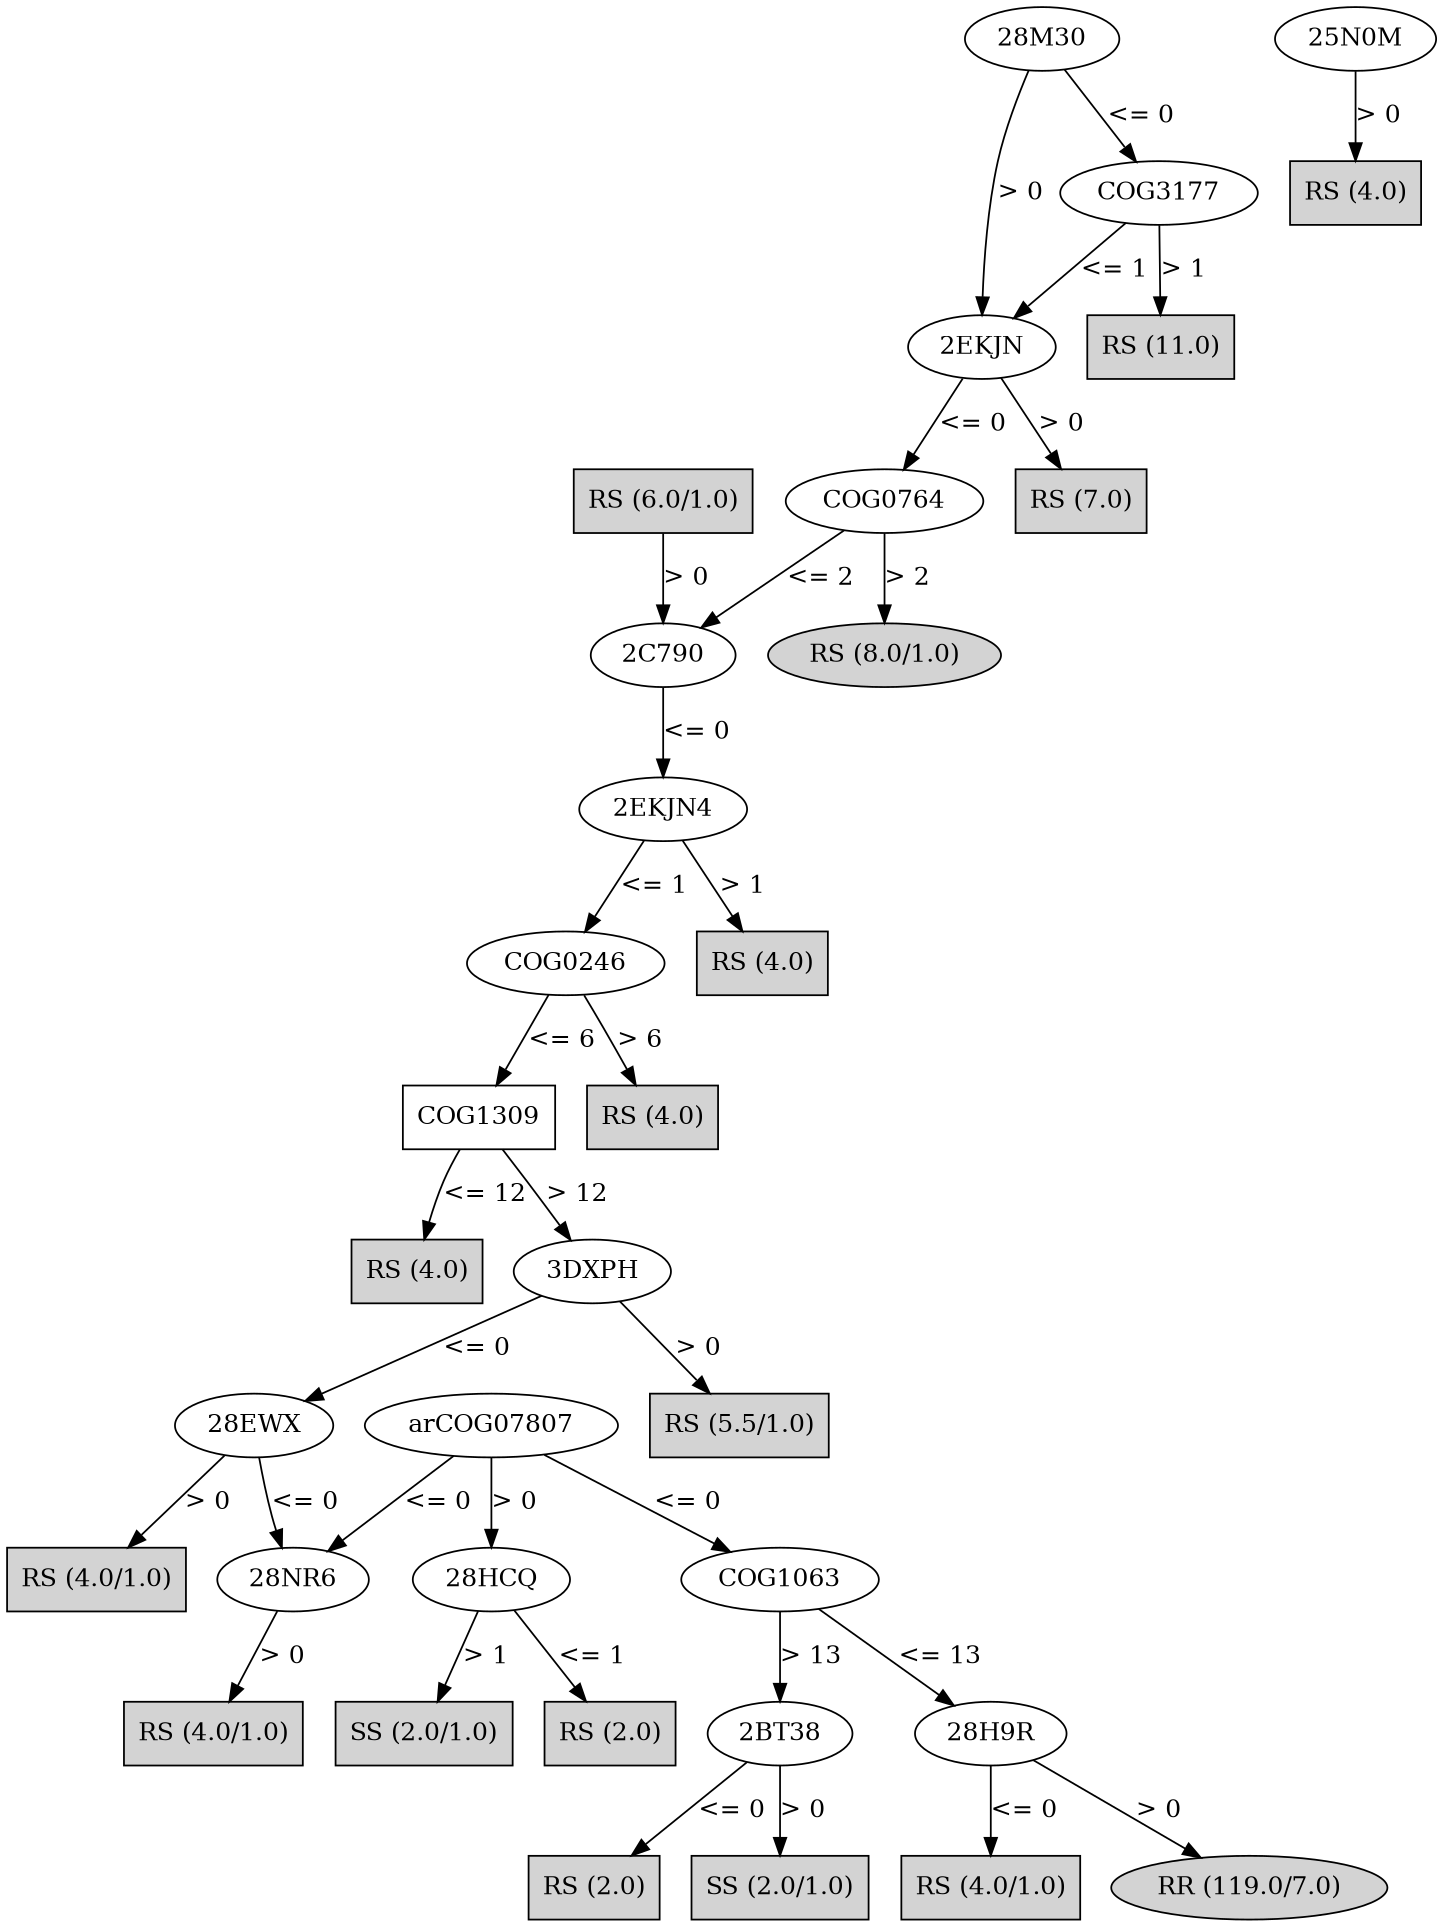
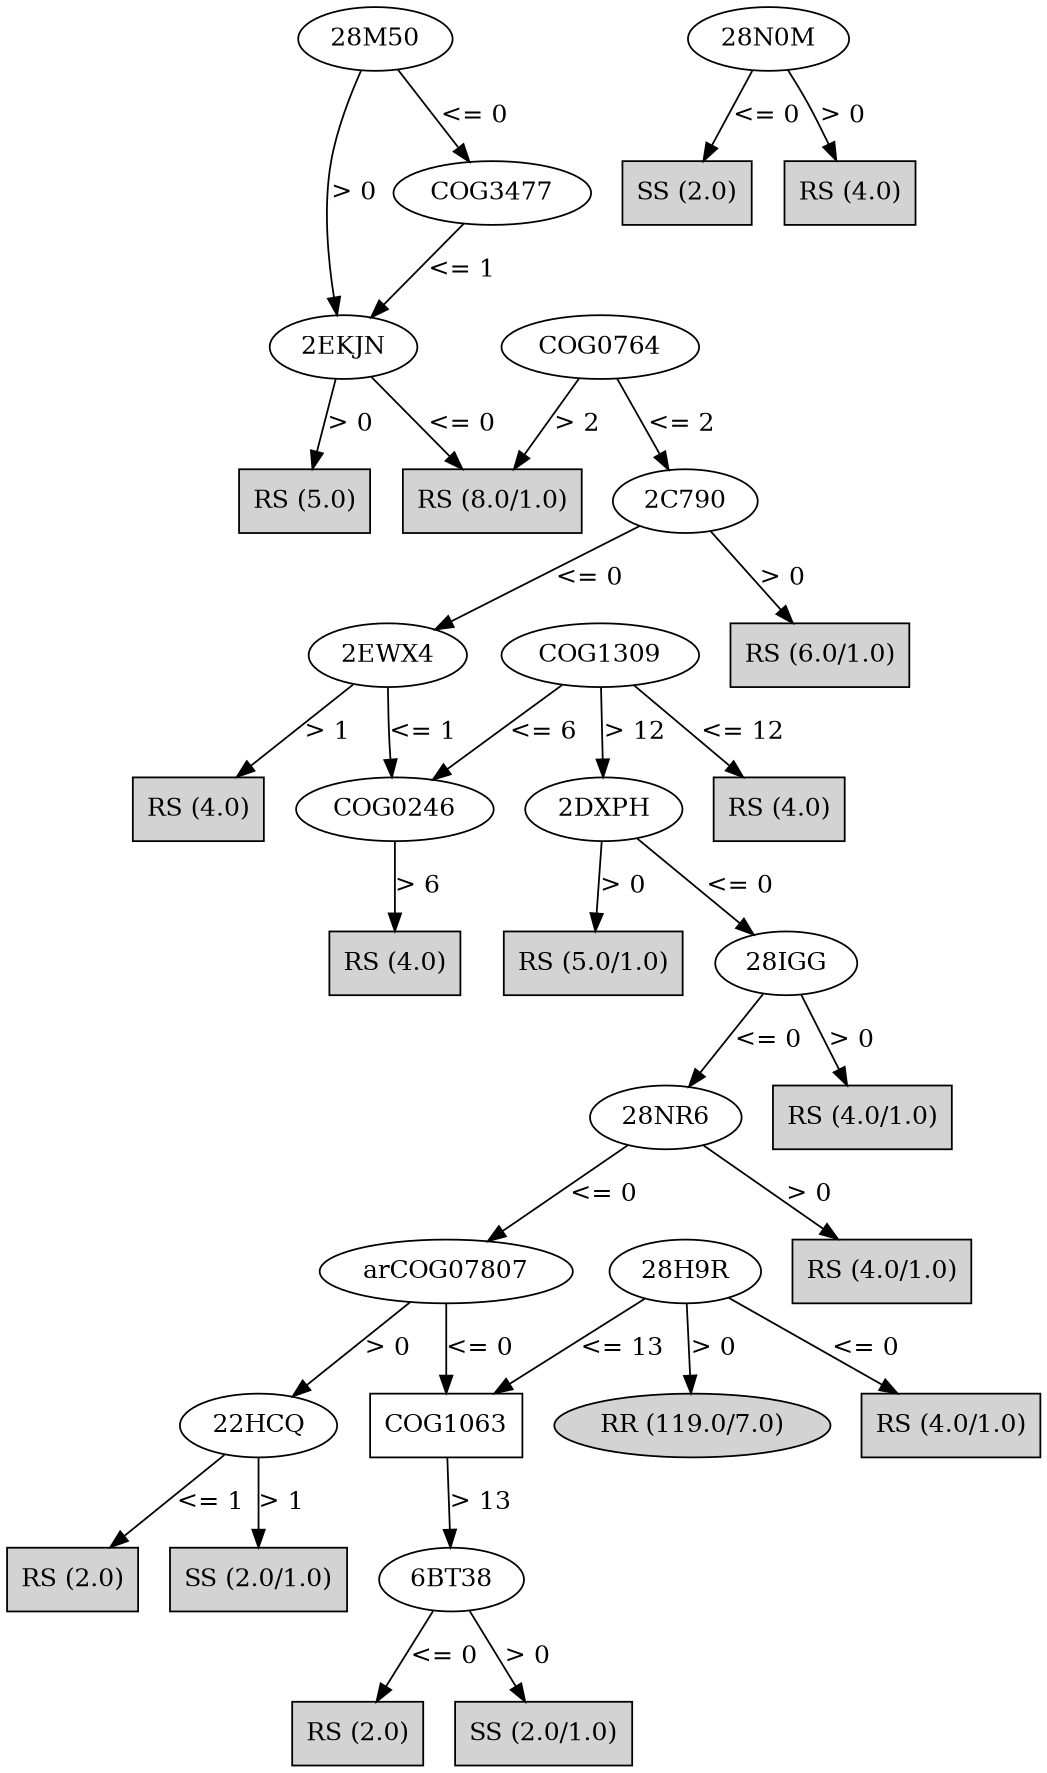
node "28M30": label "28M30" -> "28M50"
node "25N0M": label "25N0M" -> "28N0M"
node "SS (2.0)": added
node "COG3177": label "COG3177" -> "COG3477"
node "RS (11.0)": removed
edge "2EKJN" -> "COG0764": now "2EKJN" -> "RS (8.0/1.0)"
node "RS (7.0)": label "RS (7.0)" -> "RS (5.0)"
edge "RS (6.0/1.0)" -> "2C790": reversed
node "RS (8.0/1.0)": shape ellipse -> box
node "2EKJN4": label "2EKJN4" -> "2EWX4"
edge "COG0246" -> "COG1309": reversed
node "COG1309": shape box -> ellipse
node "3DXPH": label "3DXPH" -> "2DXPH"
node "28EWX": label "28EWX" -> "28IGG"
node "RS (5.5/1.0)": label "RS (5.5/1.0)" -> "RS (5.0/1.0)"
edge "arCOG07807" -> "28NR6": reversed
node "28HCQ": label "28HCQ" -> "22HCQ"
node "COG1063": shape ellipse -> box
edge "COG1063" -> "28H9R": reversed
node "2BT38": label "2BT38" -> "6BT38"
